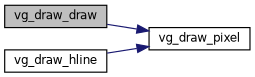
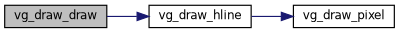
edge "vg_draw_draw" -> "vg_draw_pixel": now "vg_draw_draw" -> "vg_draw_hline"
